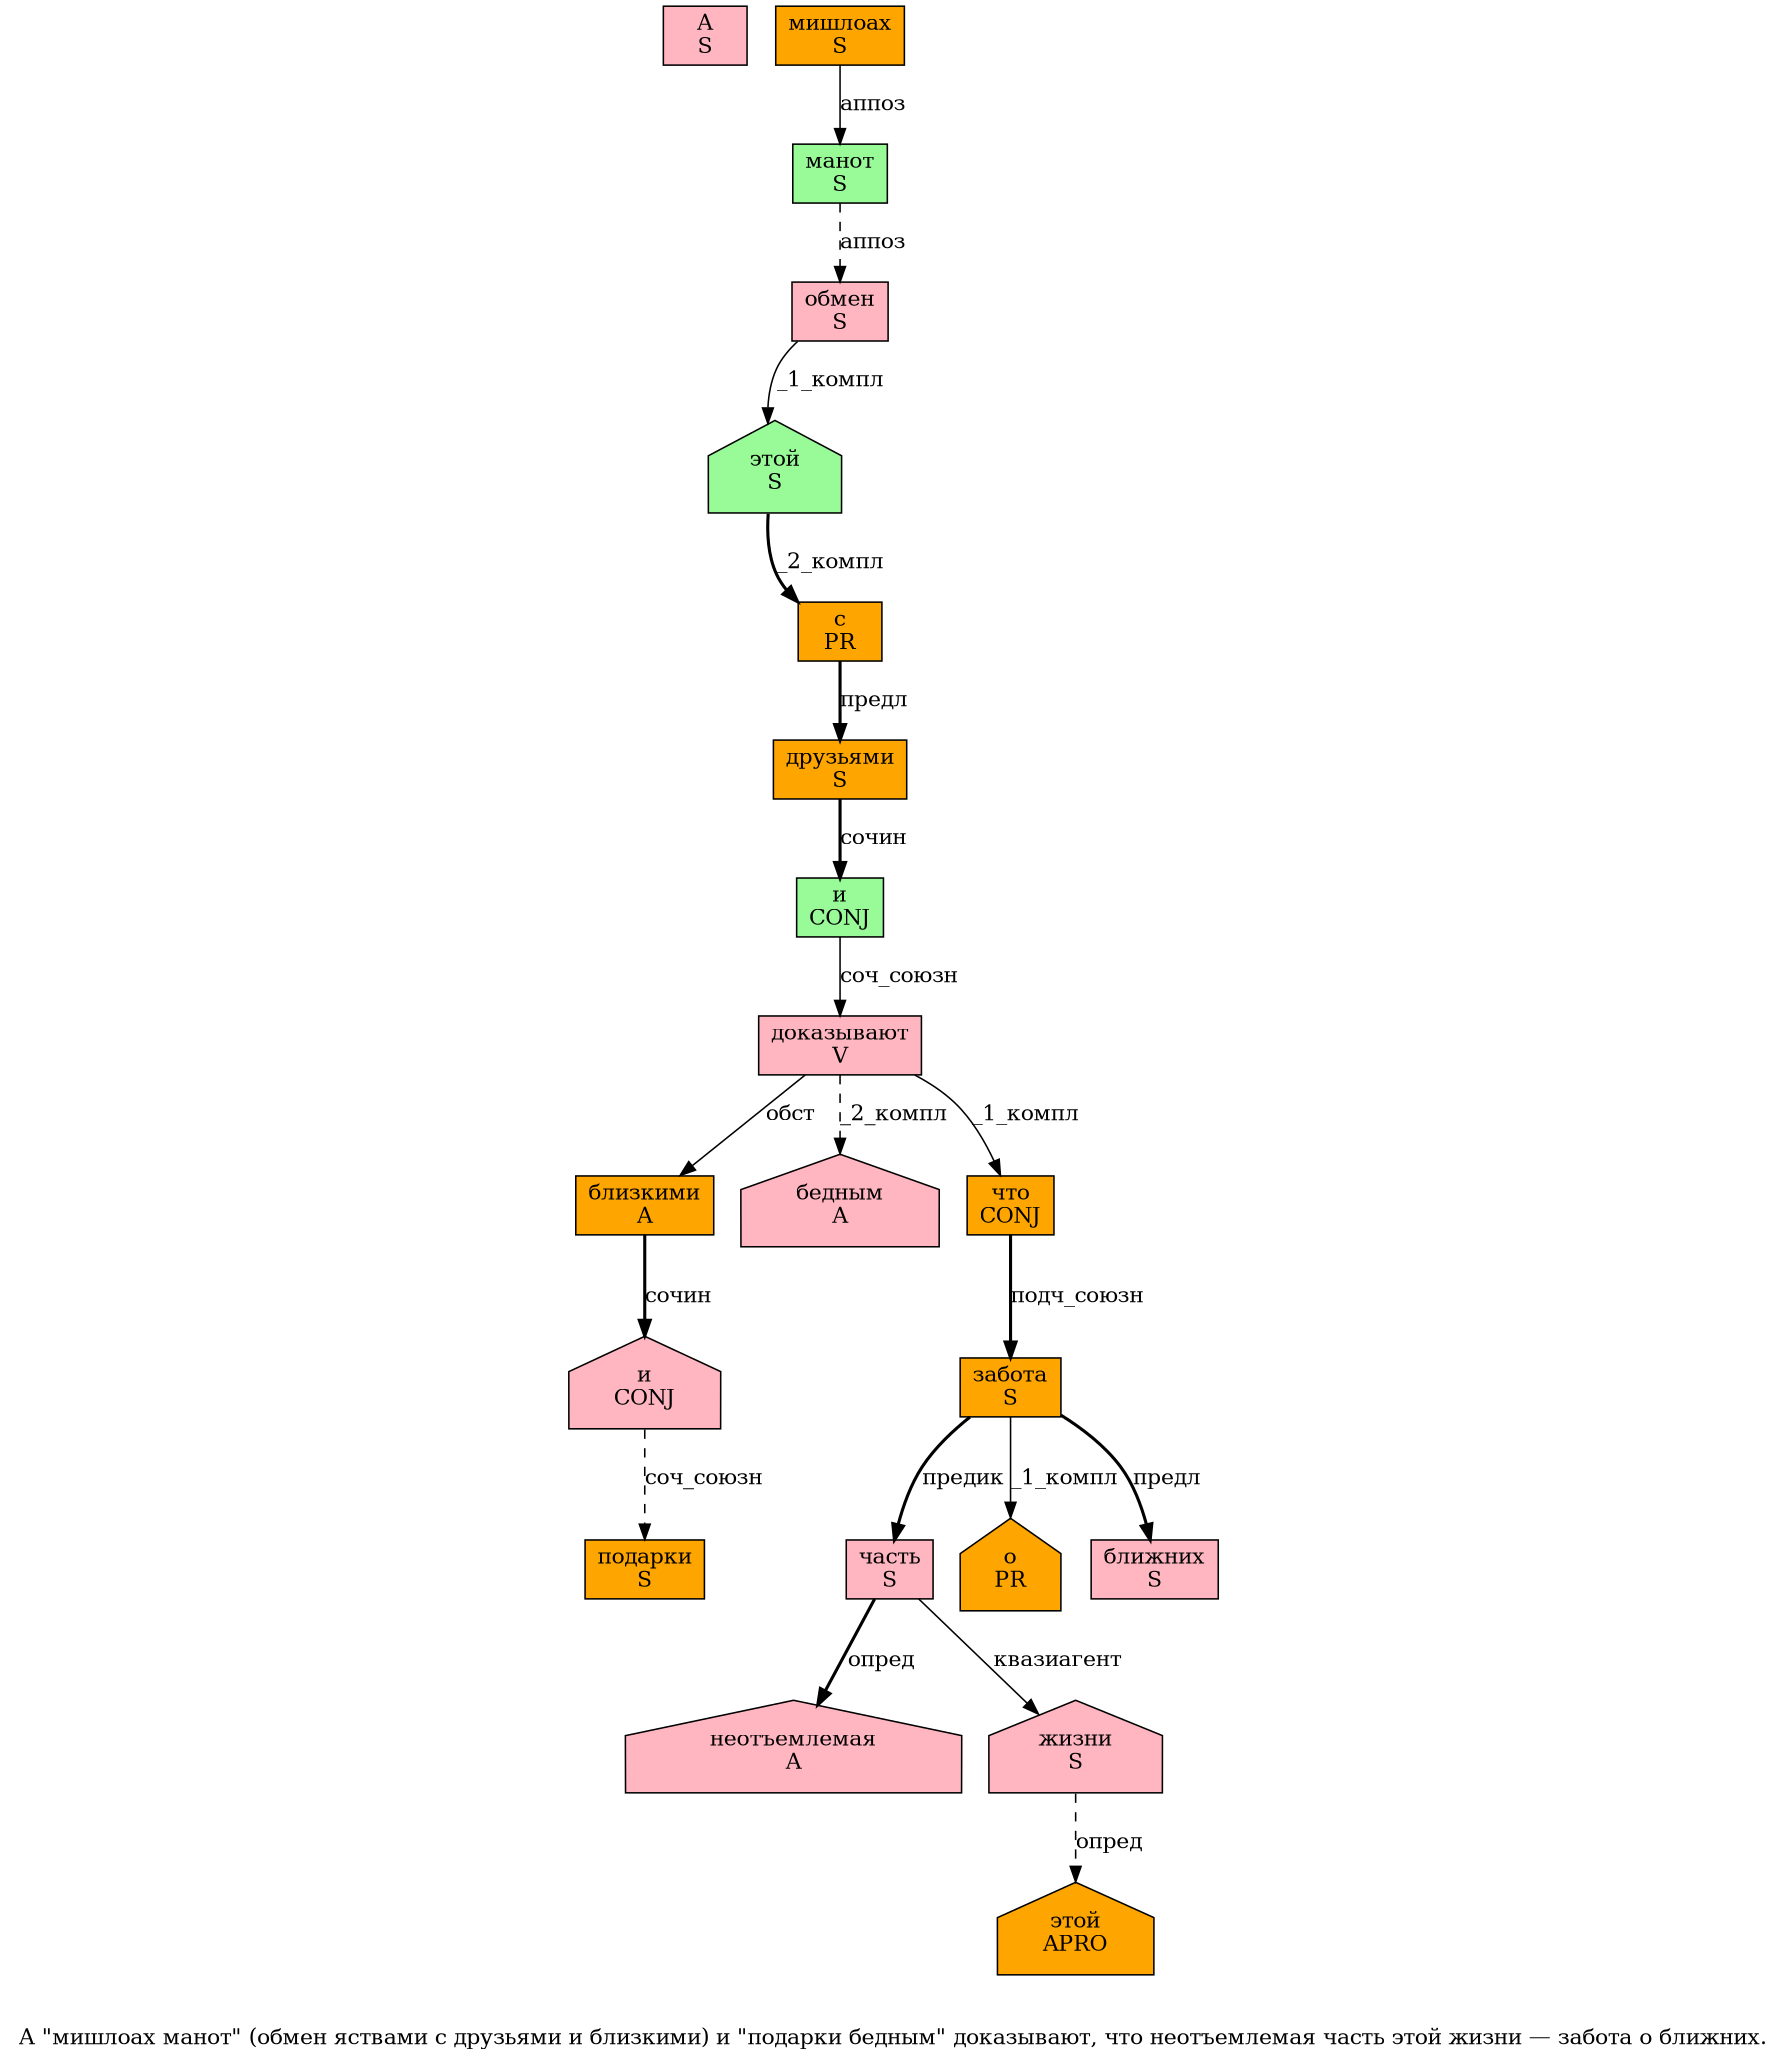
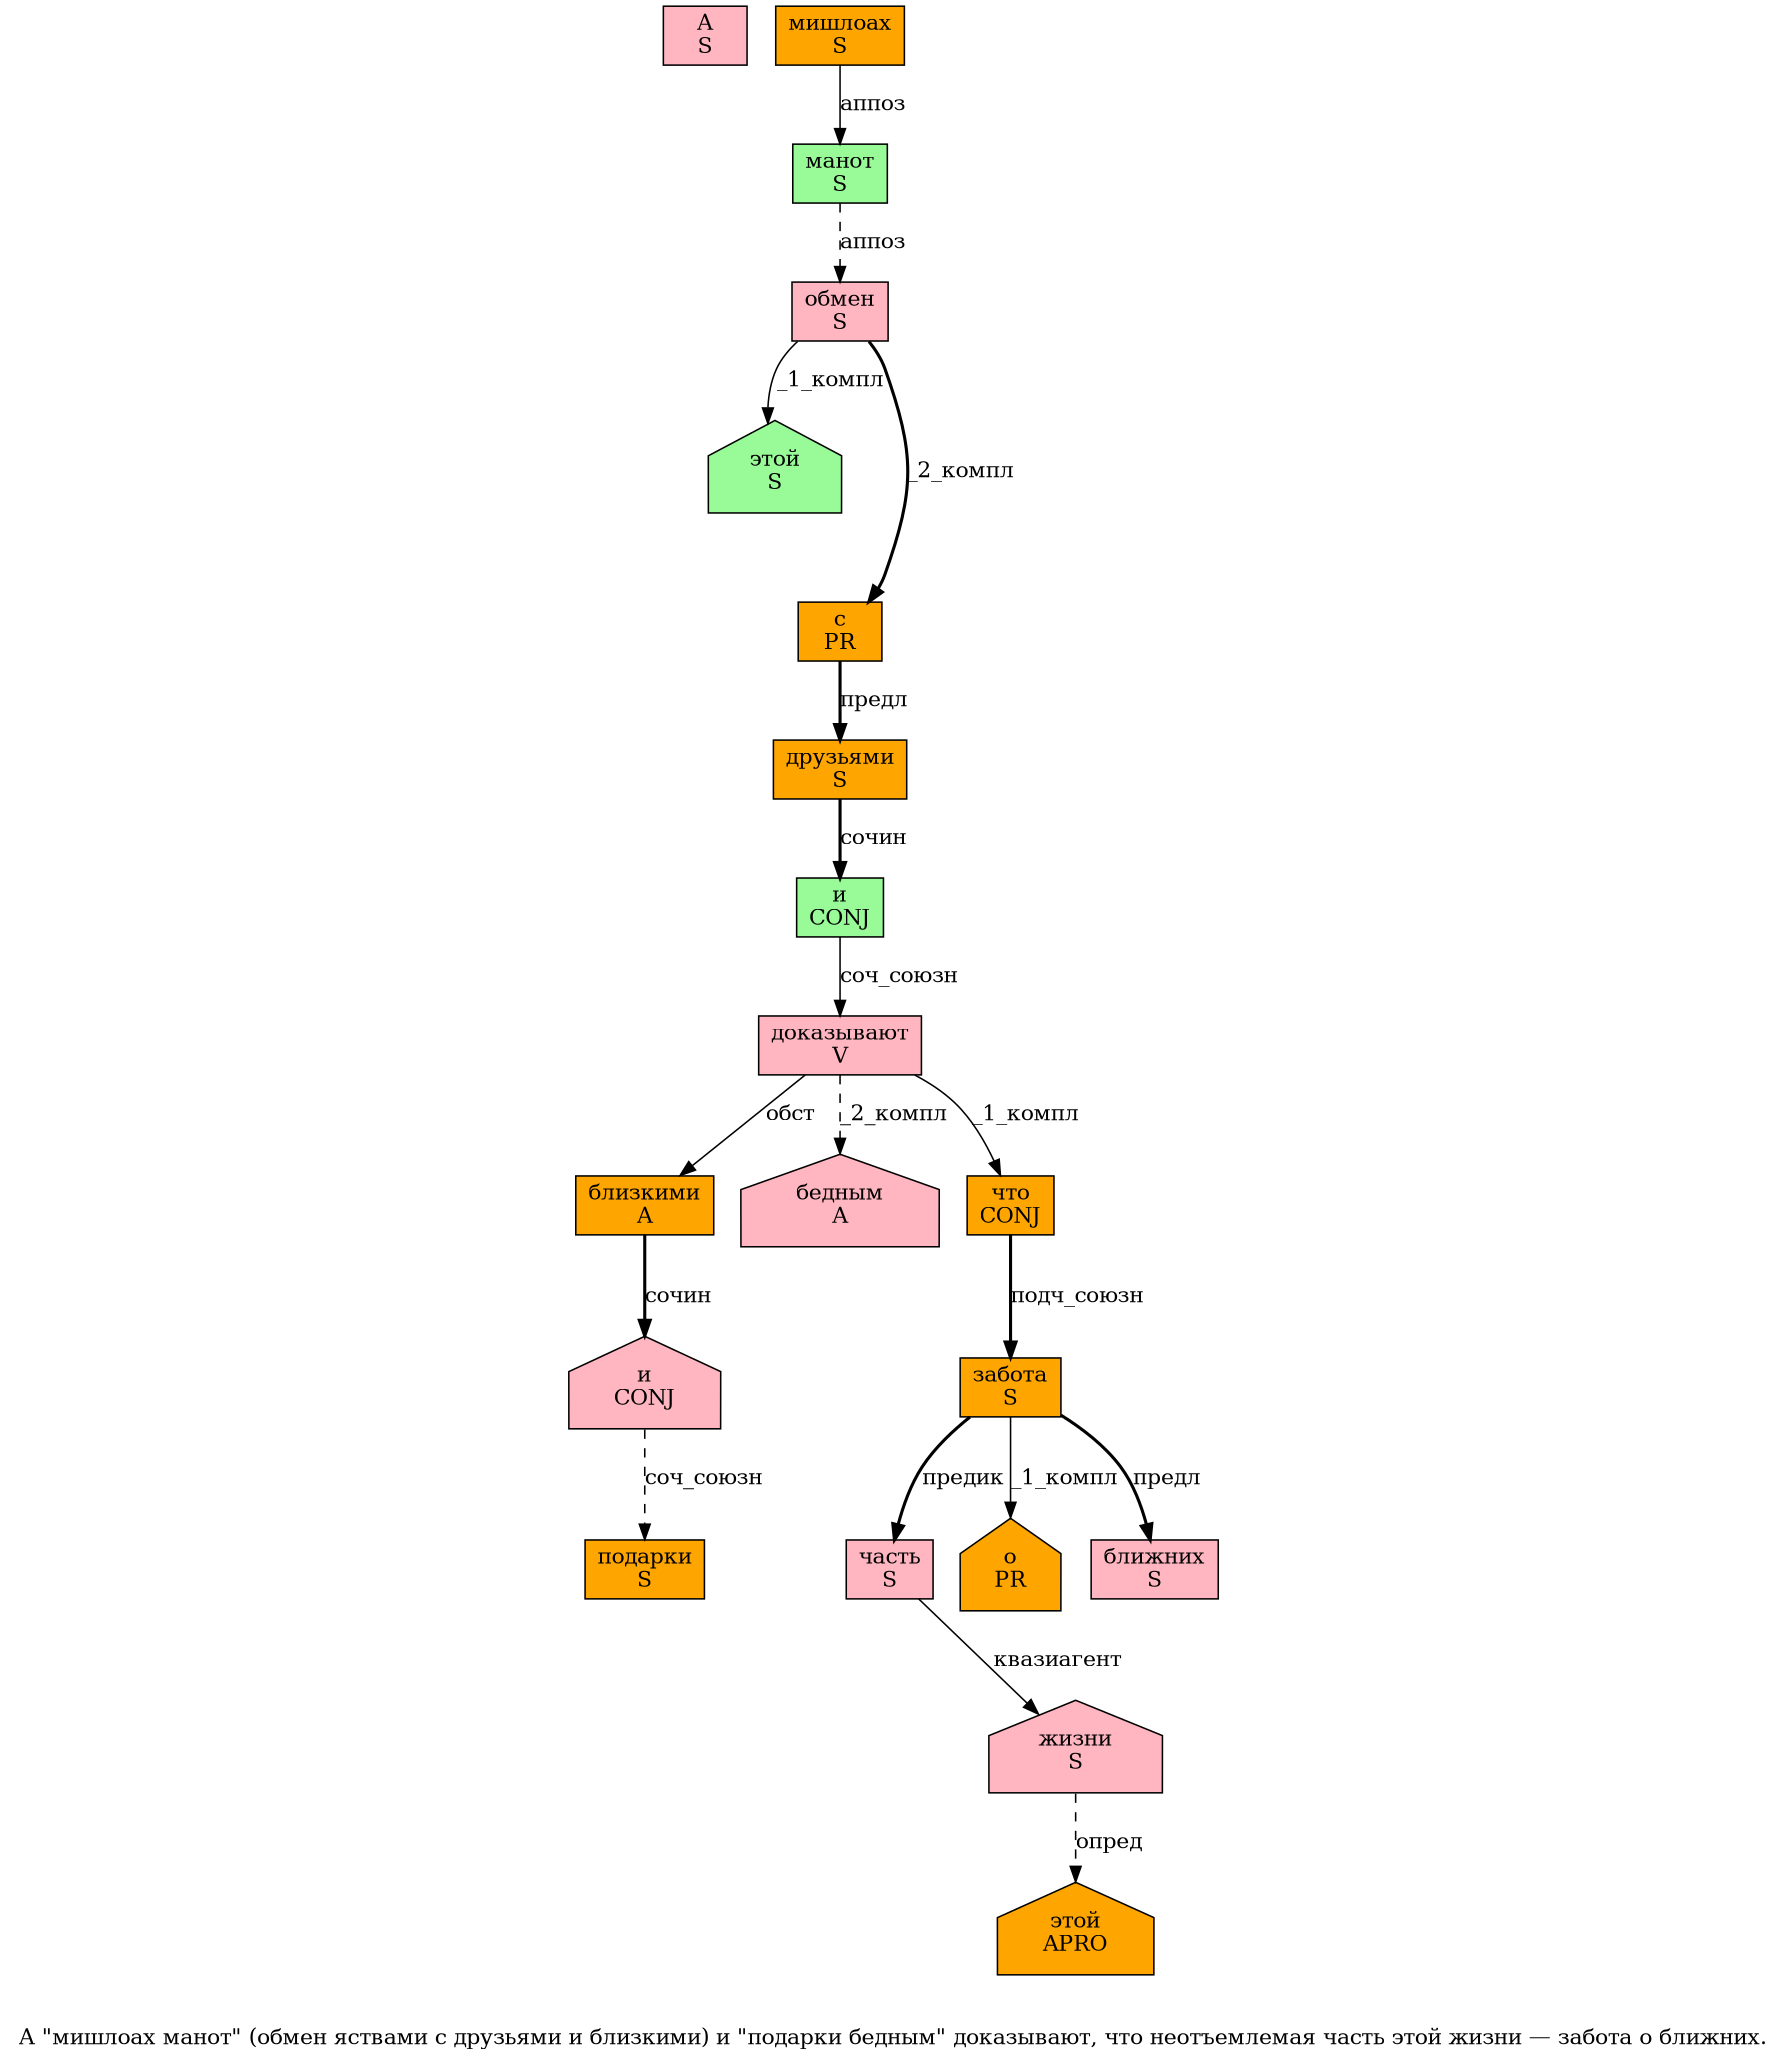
edge "этой S" -> "с PR": now "обмен S" -> "с PR"
node "неотъемлемая A": removed
